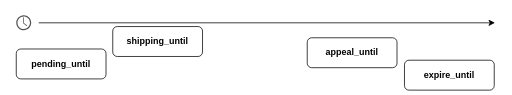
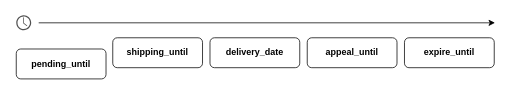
node "shipping_until": moved (157, 42) -> (157, 53)
node "delivery_date": added
node "expire_until": moved (450, 75) -> (450, 53)
